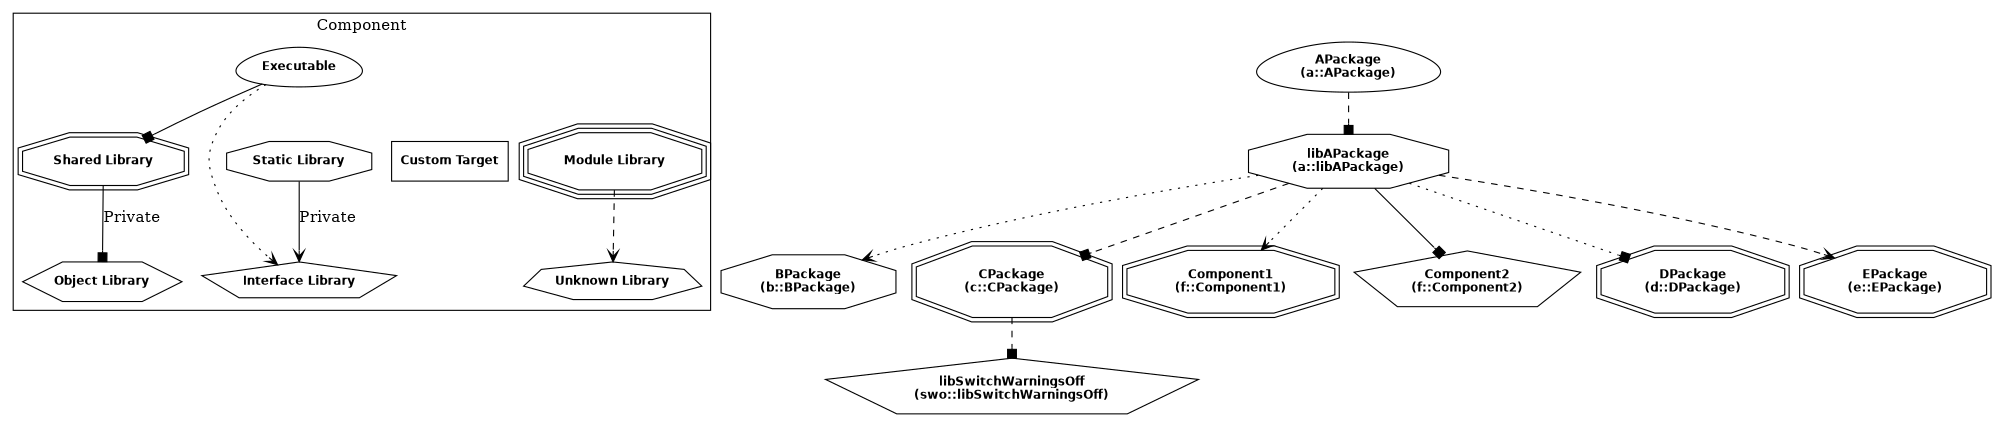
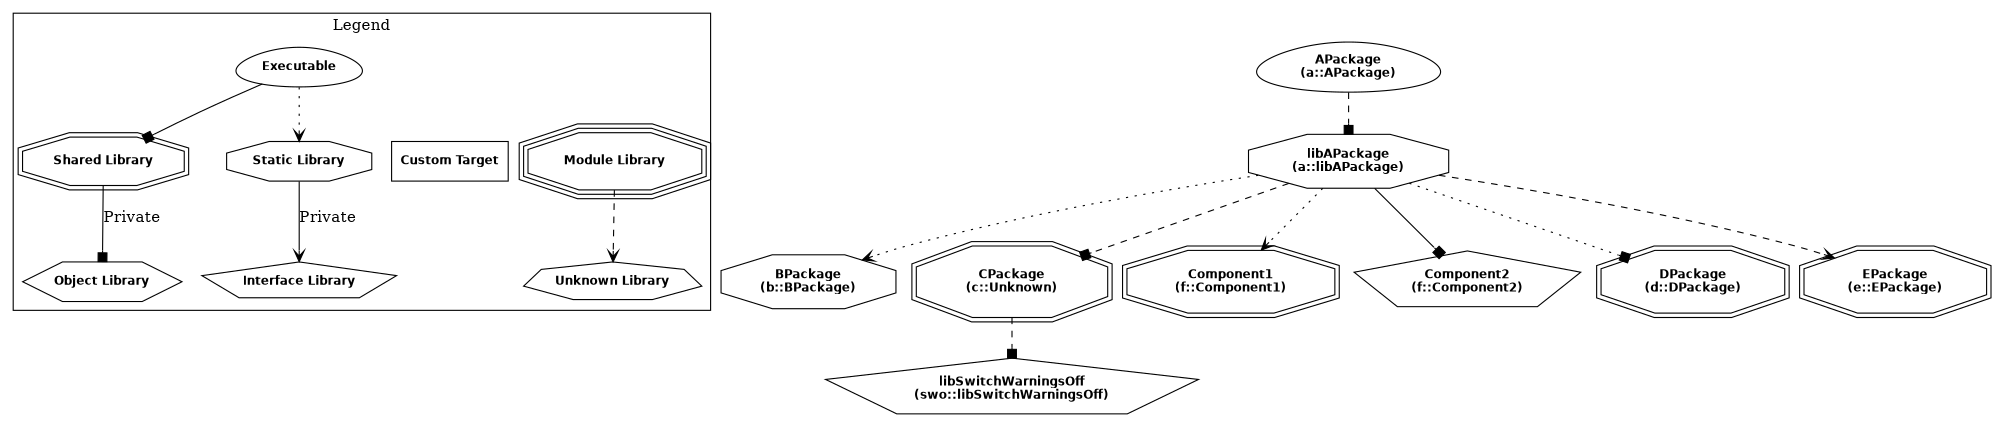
cluster "Component": label "Component" -> "Legend"
edge "Executable" -> "Interface Library": now "Executable" -> "Static Library"
node "CPackage (c::CPackage)": label "CPackage (c::CPackage)" -> "CPackage (c::Unknown)"
